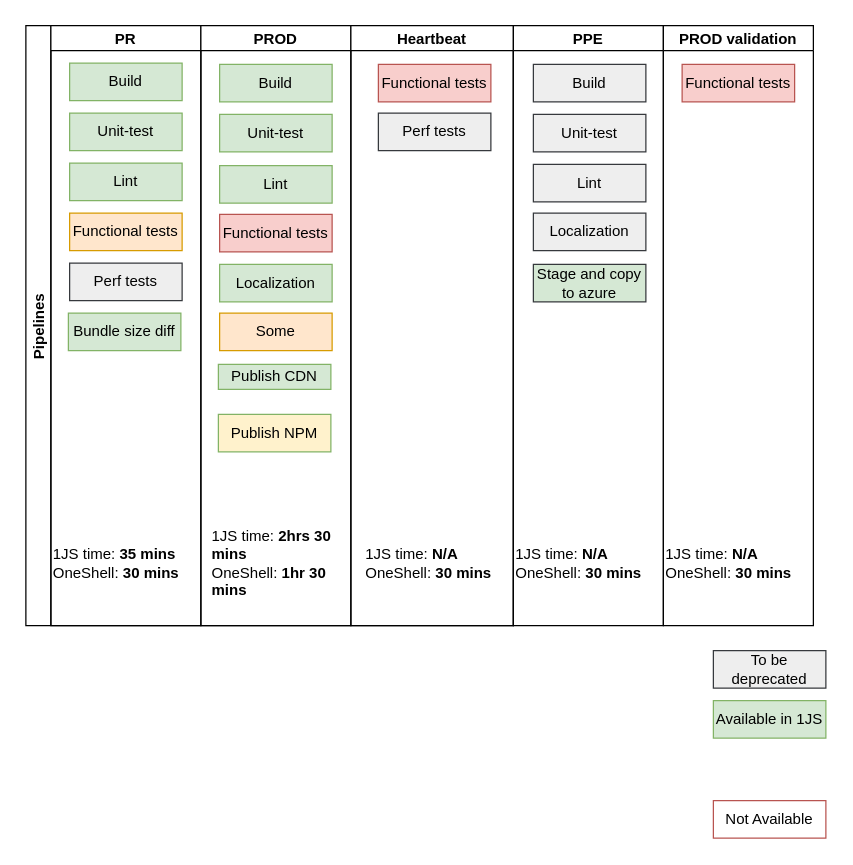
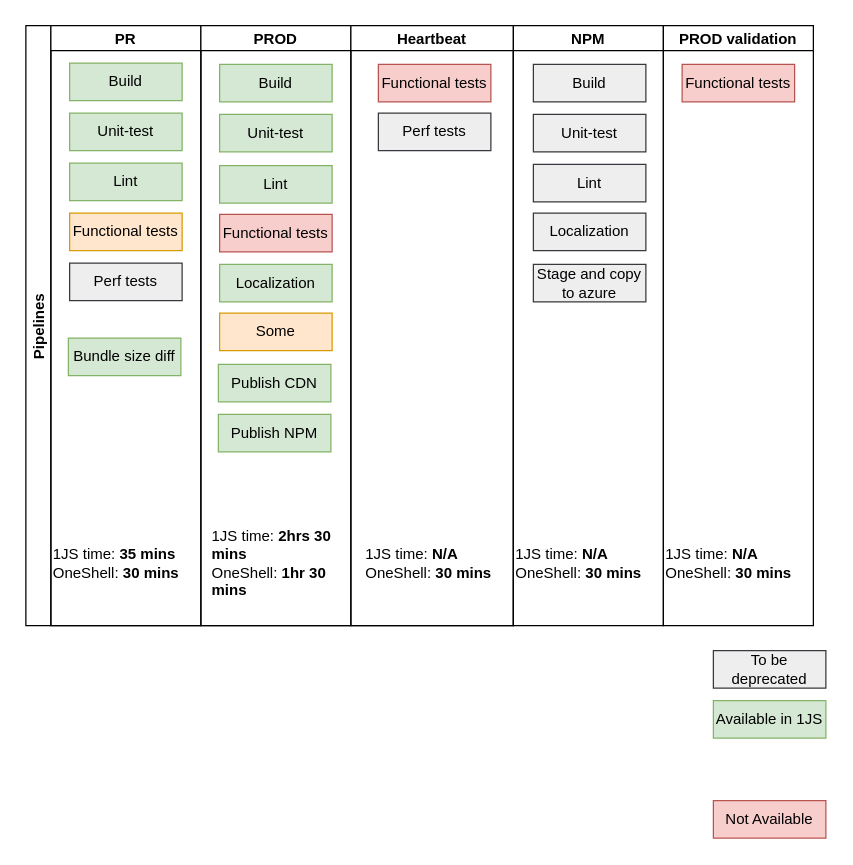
node "PPE": label "PPE" -> "NPM"
node "Stage and copy to azure": fillcolor #d5e8d4 -> #eeeeee
node "Bundle size diff": moved (124, 332) -> (124, 357)
node "Publish CDN": size 113x25 -> 113x38
node "Publish NPM": fillcolor #fff2cc -> #d5e8d4
node "Not Available": fillcolor #ffffff -> #f8cecc
